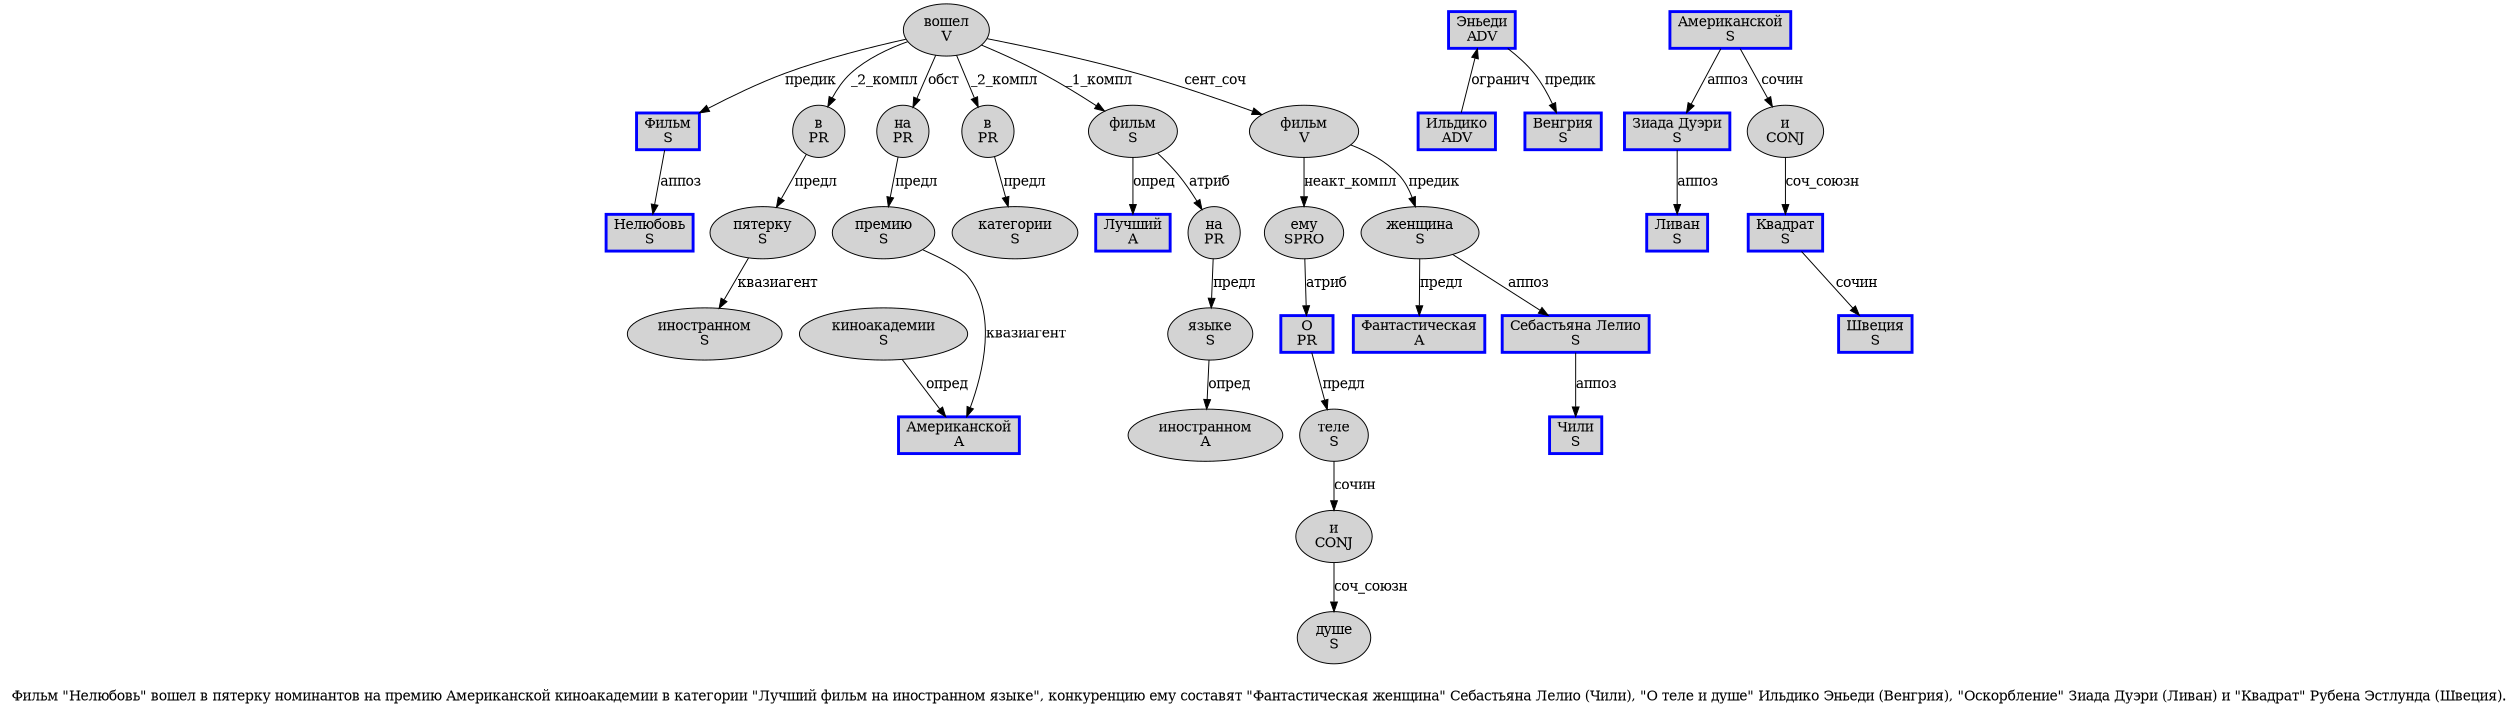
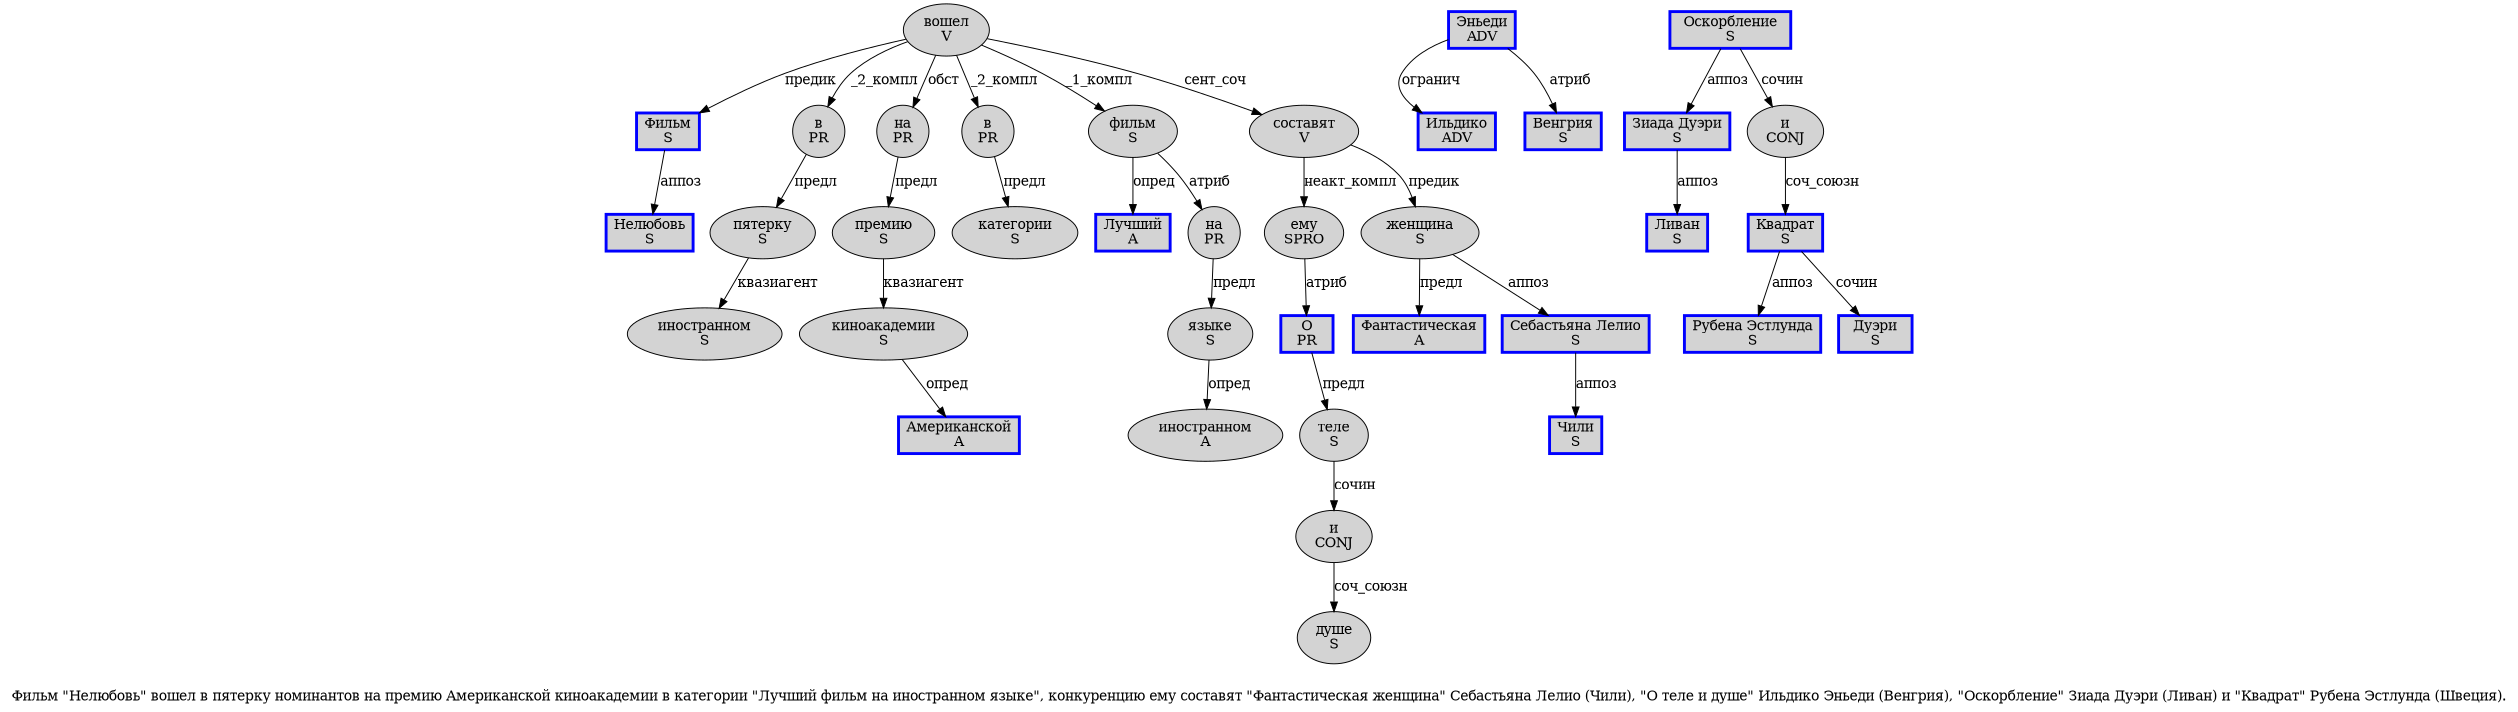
node "Американской S": label "Американской S" -> "Оскорбление S"
edge "Эньеди ADV" -> "Венгрия S": label "предик" -> "атриб"
edge "Ильдико ADV" -> "Эньеди ADV": reversed
node "фильм V": label "фильм V" -> "составят V"
edge "премию S" -> "Американской A": now "премию S" -> "киноакадемии S"
node "Рубена Эстлунда S": added
node "Швеция S": label "Швеция S" -> "Дуэри S"
